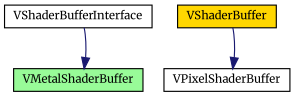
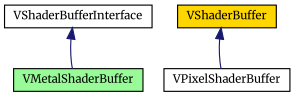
edge "VShaderBufferInterface" -> "VMetalShaderBuffer": reversed
edge "VShaderBuffer" -> "VPixelShaderBuffer": reversed
